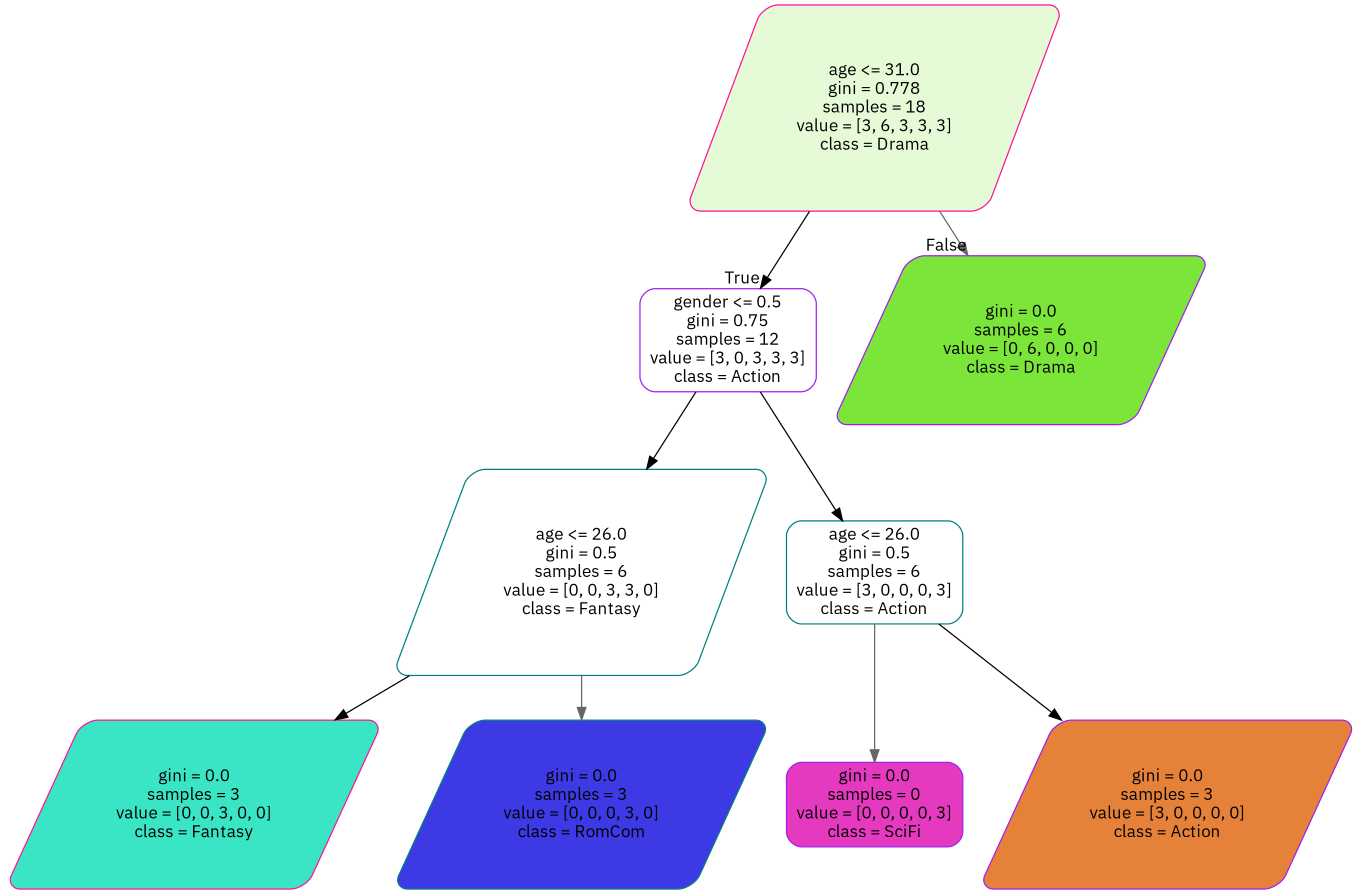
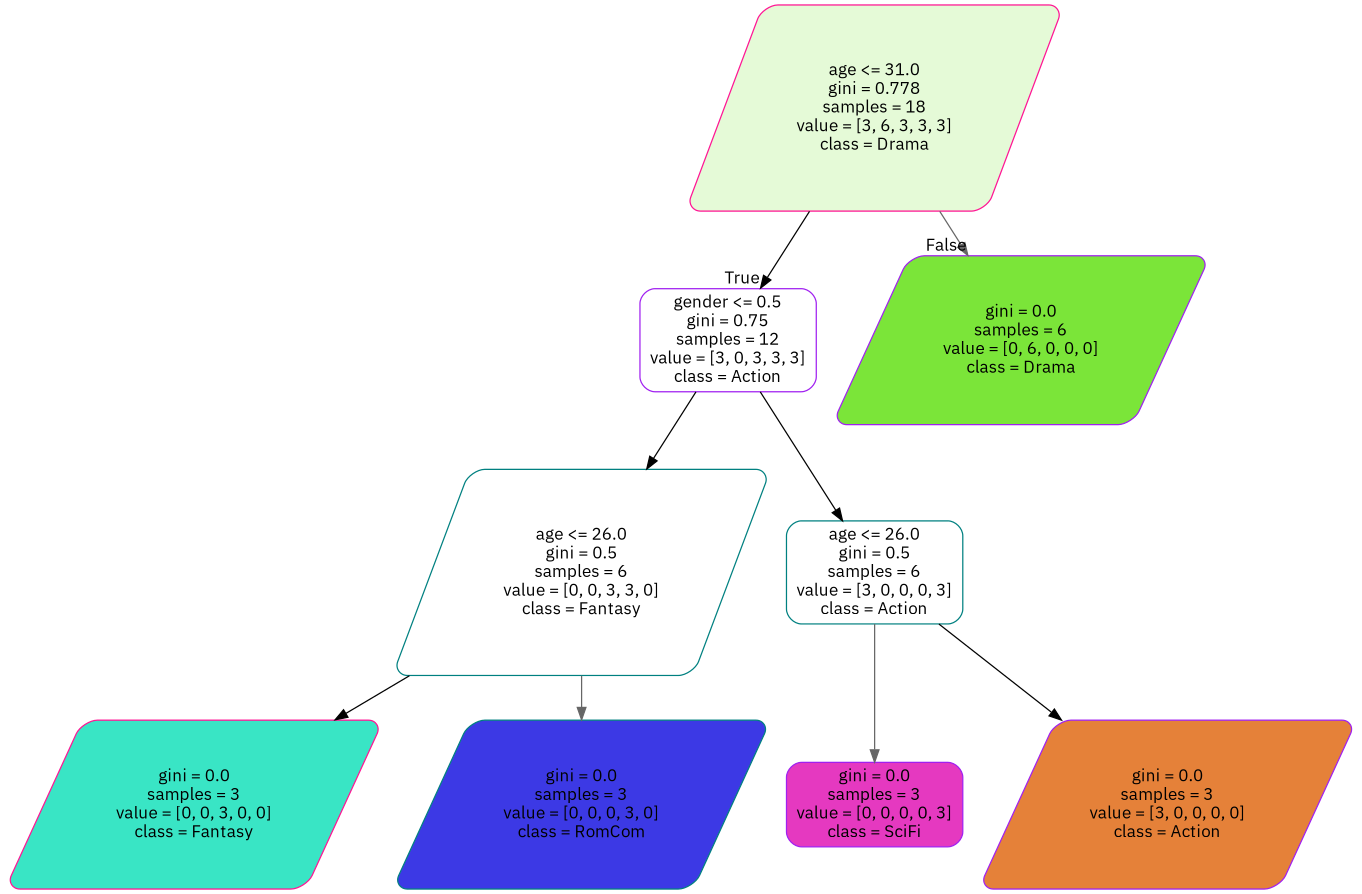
node "gini = 0.0 samples = 0 value = [0, 0, 0, 0, 3] class = SciFi": label "gini = 0.0 samples = 0 value = [0, 0, 0, 0, 3] class = SciFi" -> "gini = 0.0 samples = 3 value = [0, 0, 0, 0, 3] class = SciFi"
